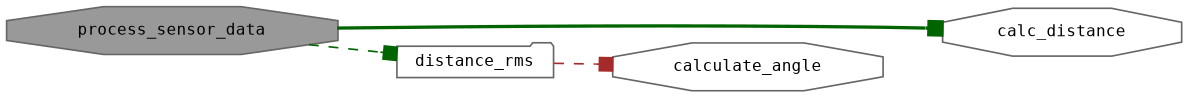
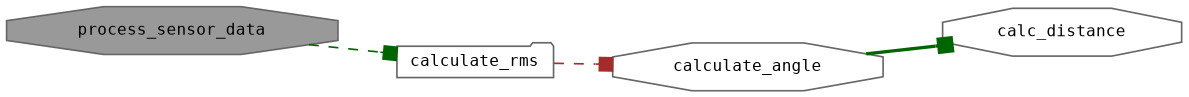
edge "process_sensor_data" -> "calc_distance": now "calculate_angle" -> "calc_distance"
node "distance_rms": label "distance_rms" -> "calculate_rms"
